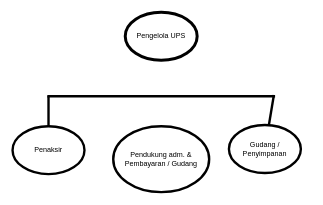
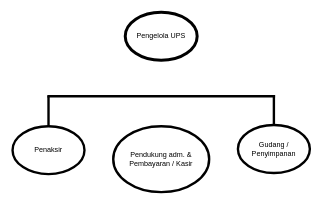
node "Gudang / Penyimpanan": moved (265, 149) -> (274, 149)
node "Pendukung adm. & Pembayaran / Gudang": label "Pendukung adm. & Pembayaran / Gudang" -> "Pendukung adm. & Pembayaran / Kasir"
